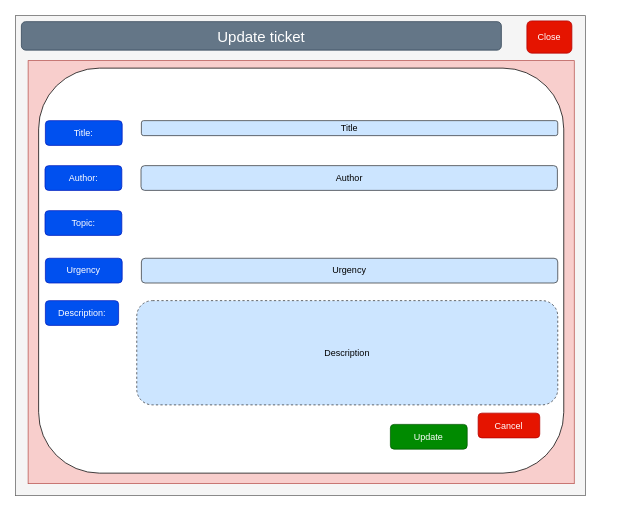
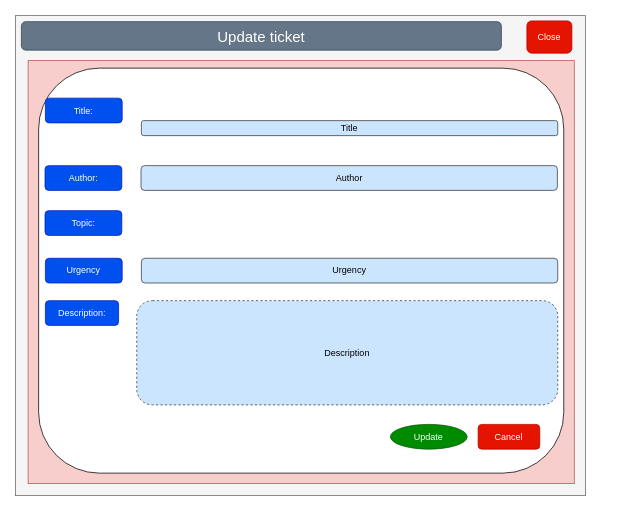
node "Title:": moved (84, 133) -> (84, 110)
node "Cancel": moved (509, 425) -> (509, 437)
node "Update": shape rounded rectangle -> ellipse
